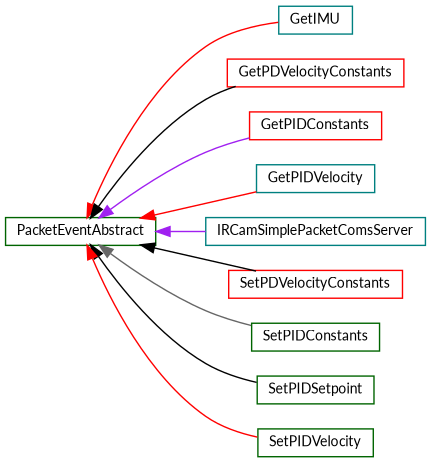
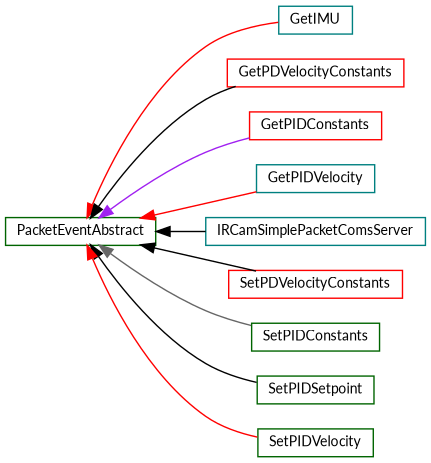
edge "IRCamSimplePacketComsServer" -> "PacketEventAbstract": color purple -> black
